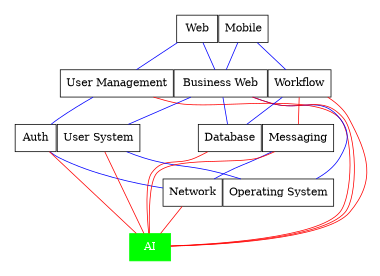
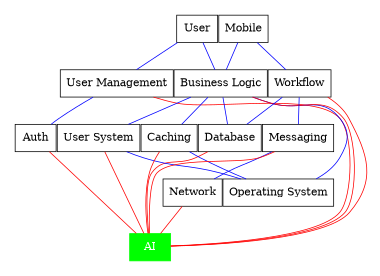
node "Web": label "Web" -> "User"
node "Business Web": label "Business Web" -> "Business Logic"
edge "Workflow" -- "Messaging": color red -> blue
node "Caching": added
edge "Auth" -- "Network": removed
